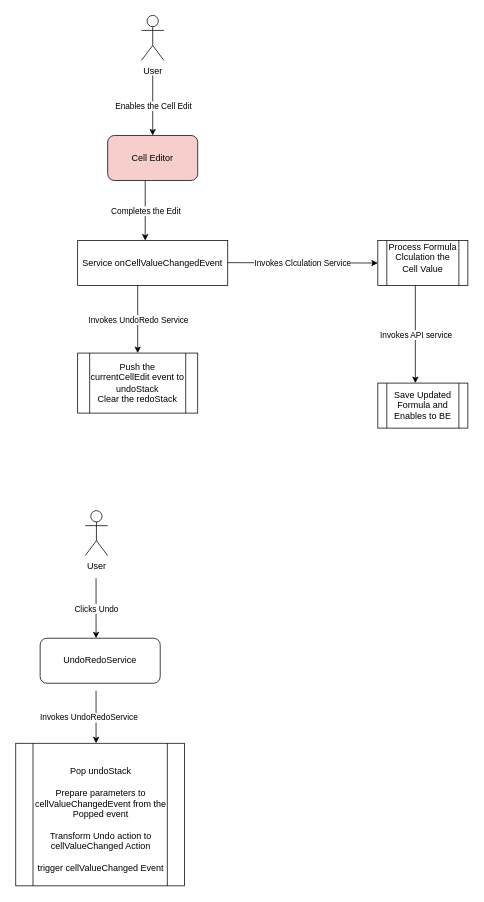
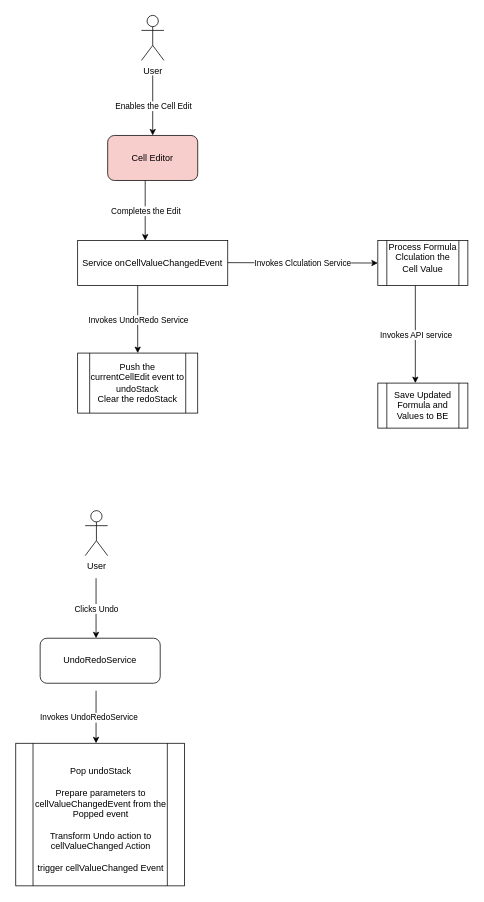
node "Save Updated Formula and Enables to BE": label "Save Updated Formula and Enables to BE" -> "Save Updated Formula and Values to BE"
